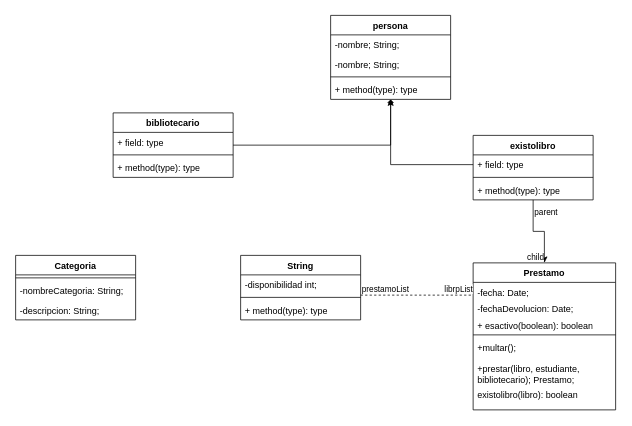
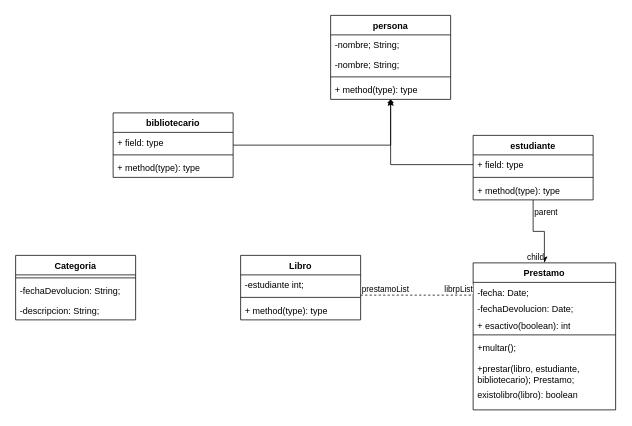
node "existolibro": label "existolibro" -> "estudiante"
node "String": label "String" -> "Libro"
node "-disponibilidad int;": label "-disponibilidad int;" -> "-estudiante int;"
node "-nombreCategoria: String;": label "-nombreCategoria: String;" -> "-fechaDevolucion: String;"
node "+ esactivo(boolean): boolean": label "+ esactivo(boolean): boolean" -> "+ esactivo(boolean): int"
